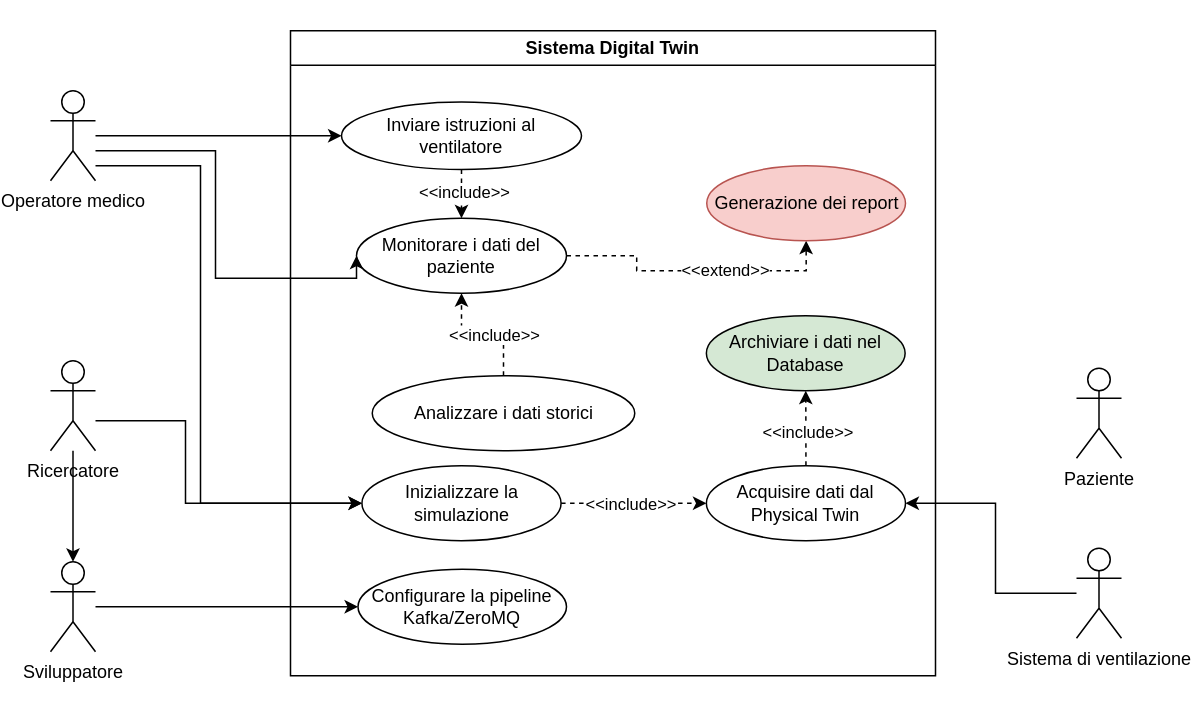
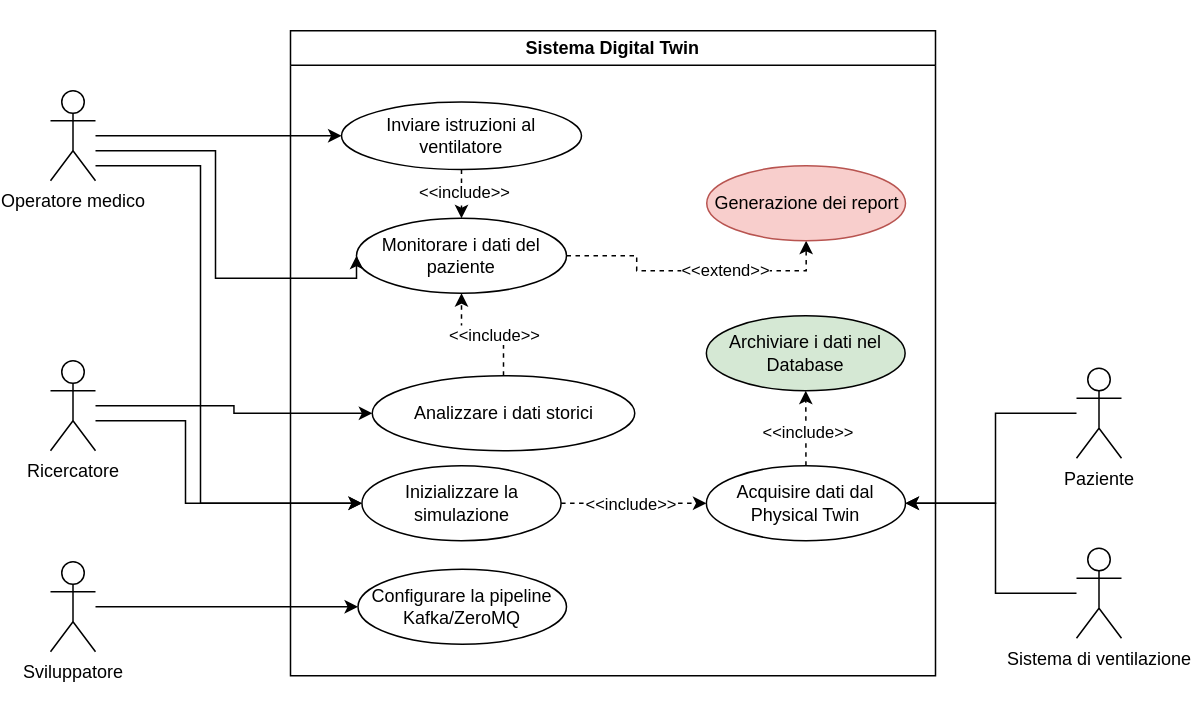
edge "Paziente" -> "Acquisire dati dal Physical Twin": added
edge "Ricercatore" -> "Sviluppatore": now "Ricercatore" -> "Analizzare i dati storici"
